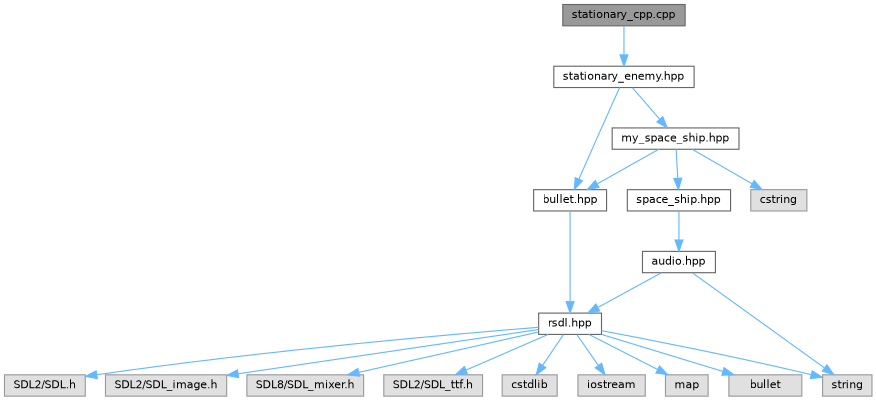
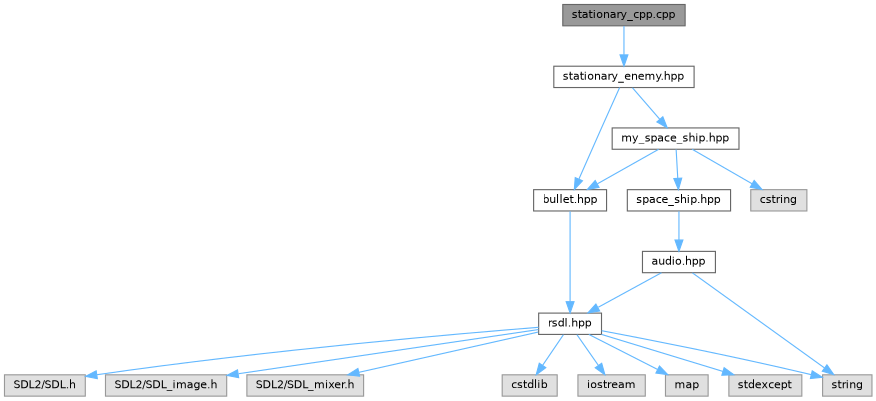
node "SDL8/SDL_mixer.h": label "SDL8/SDL_mixer.h" -> "SDL2/SDL_mixer.h"
node "SDL2/SDL_ttf.h": removed
node "bullet": label "bullet" -> "stdexcept"
